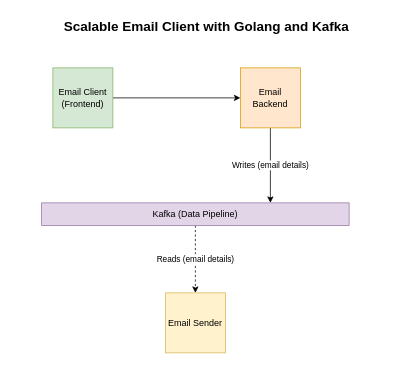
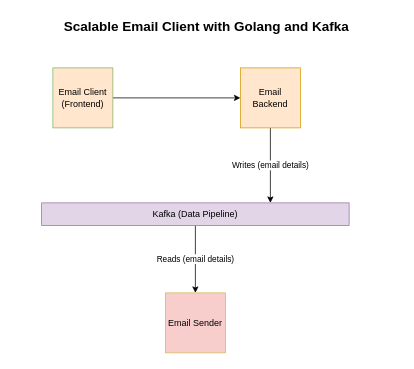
node "Email Client (Frontend)": fillcolor #d5e8d4 -> #ffe6cc
edge "Kafka (Data Pipeline)" -> "Email Sender": style dashed -> solid
node "Email Sender": fillcolor #fff2cc -> #f8cecc
